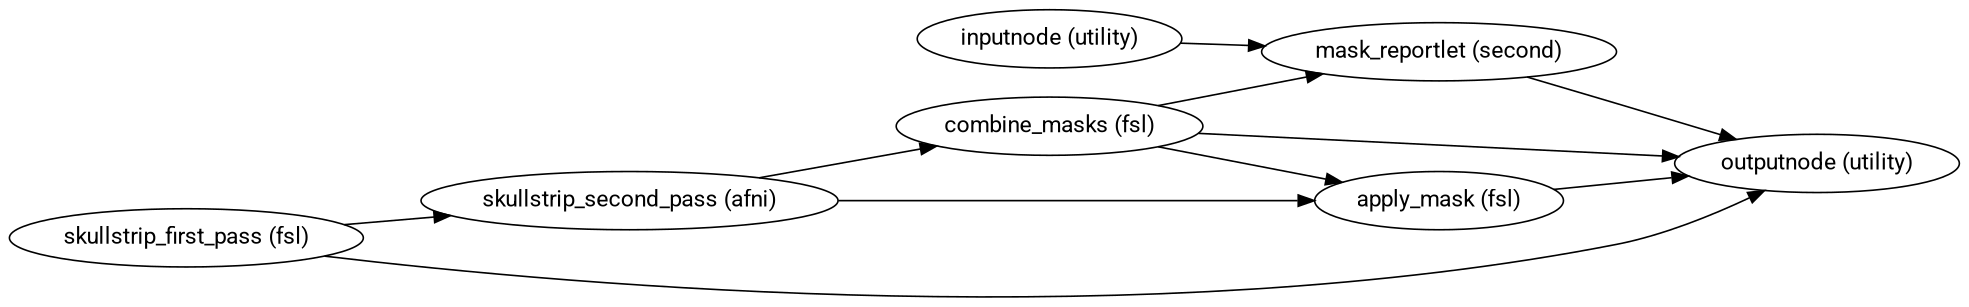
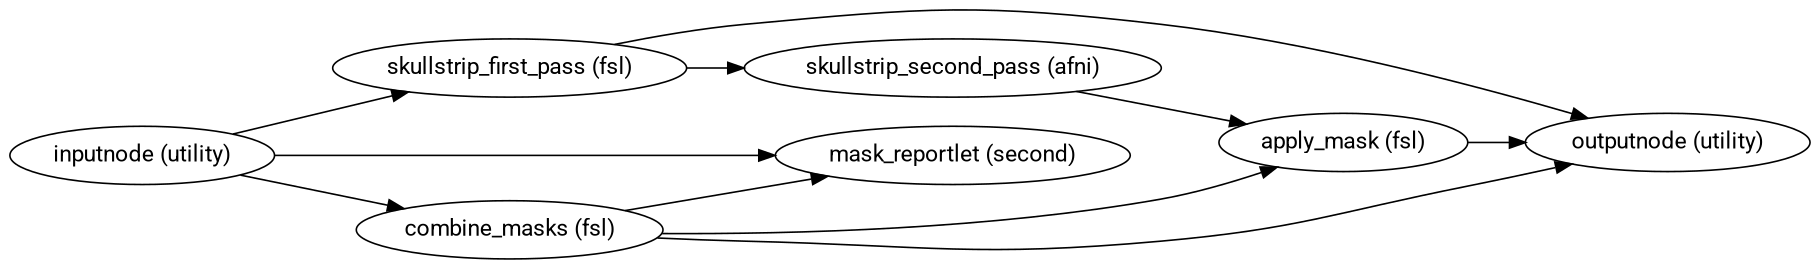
edge "mask_reportlet (second)" -> "outputnode (utility)": removed
edge "inputnode (utility)" -> "skullstrip_first_pass (fsl)": added
edge "skullstrip_second_pass (afni)" -> "combine_masks (fsl)": now "inputnode (utility)" -> "combine_masks (fsl)"
